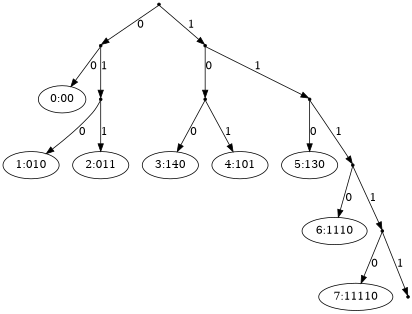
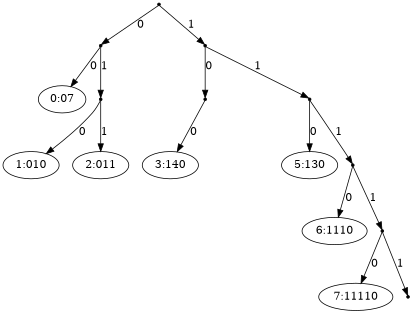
node "0:00": label "0:00" -> "0:07"
node "4:101": removed
